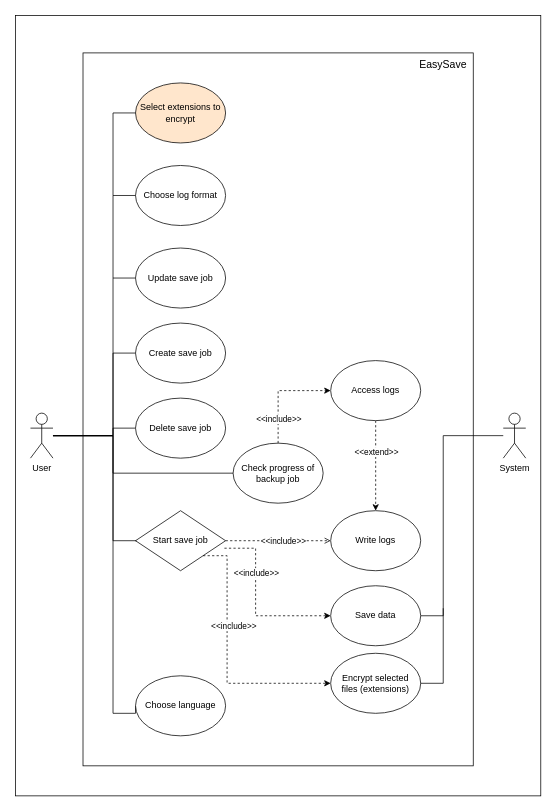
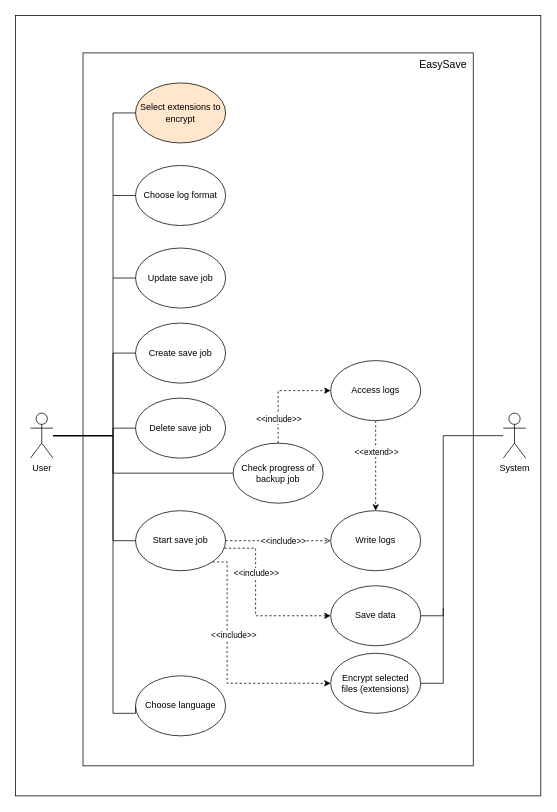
node "Start save job": shape diamond -> ellipse
